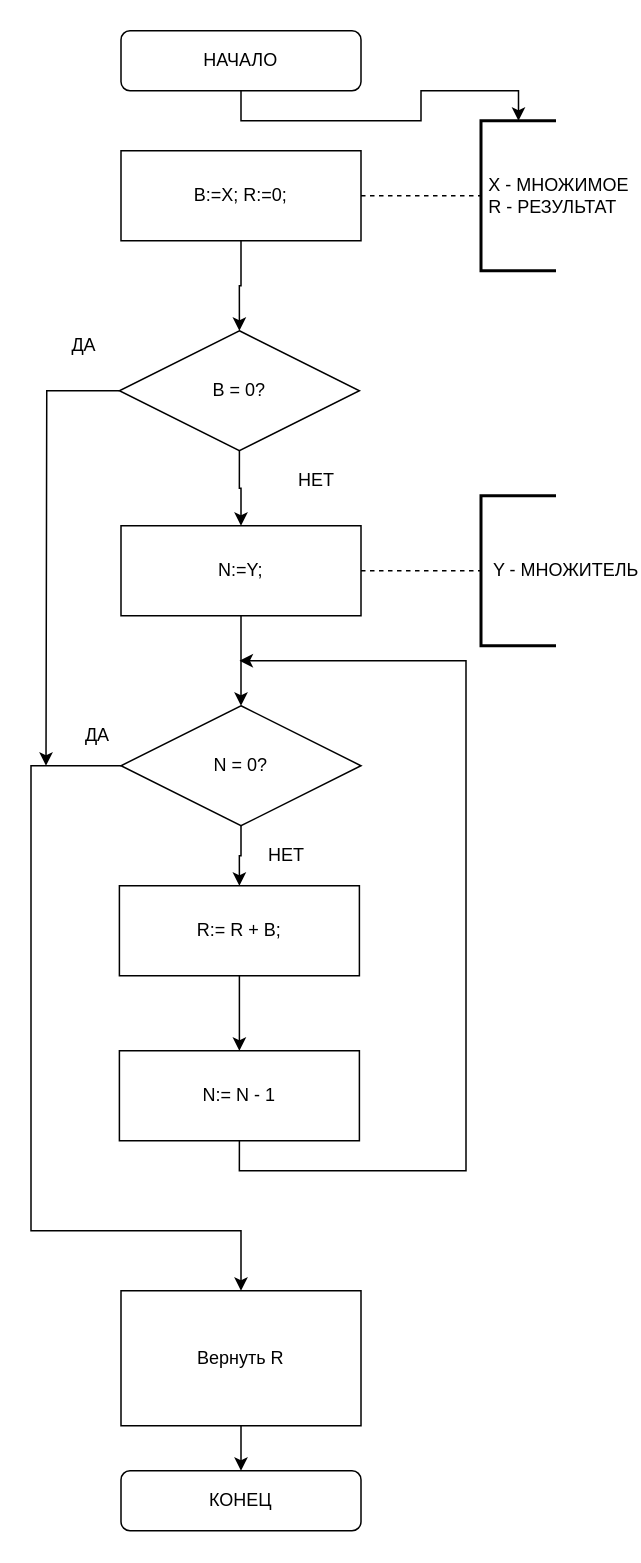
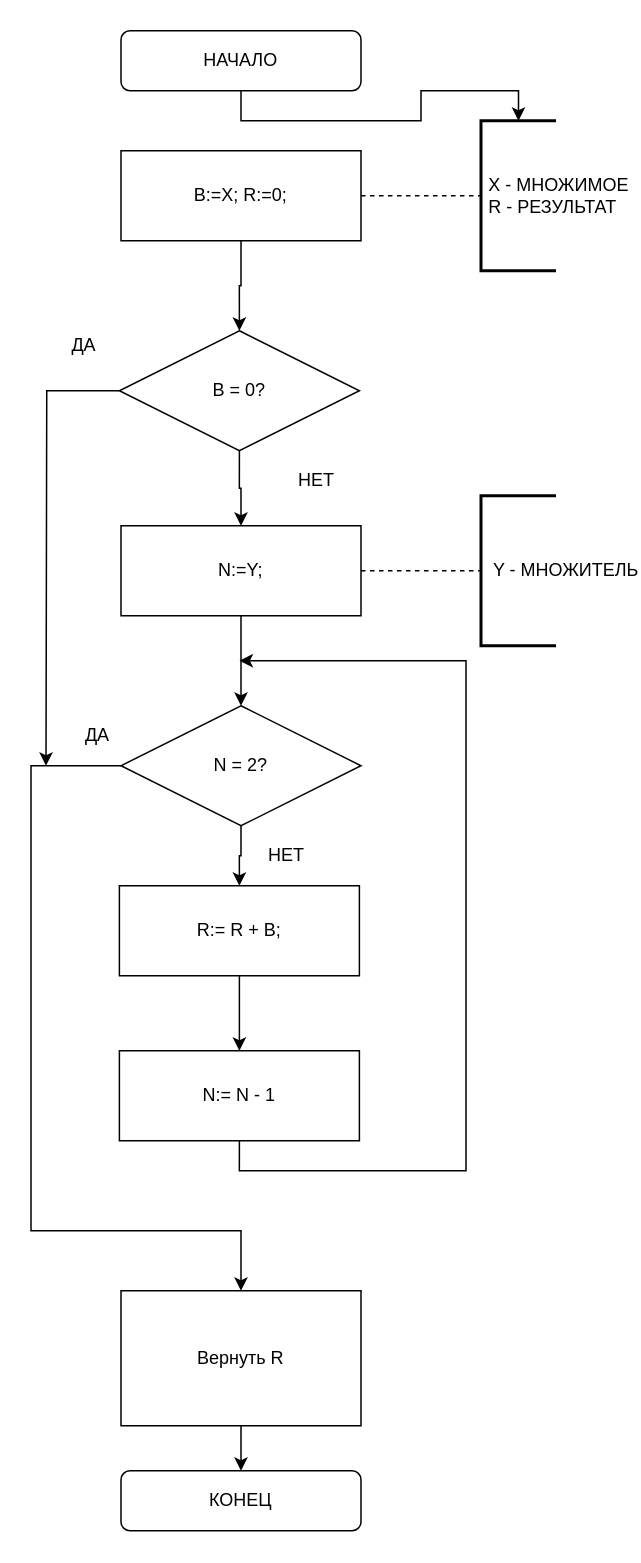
node "N = 0?": label "N = 0?" -> "N = 2?"
